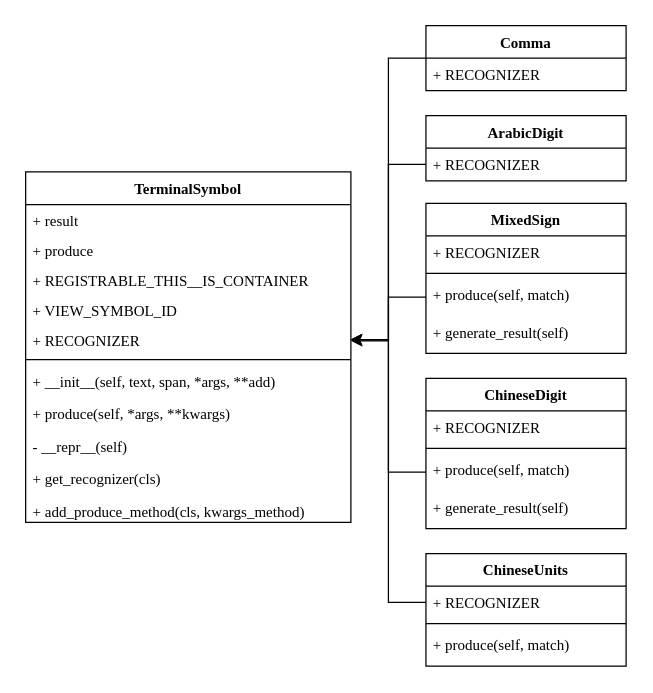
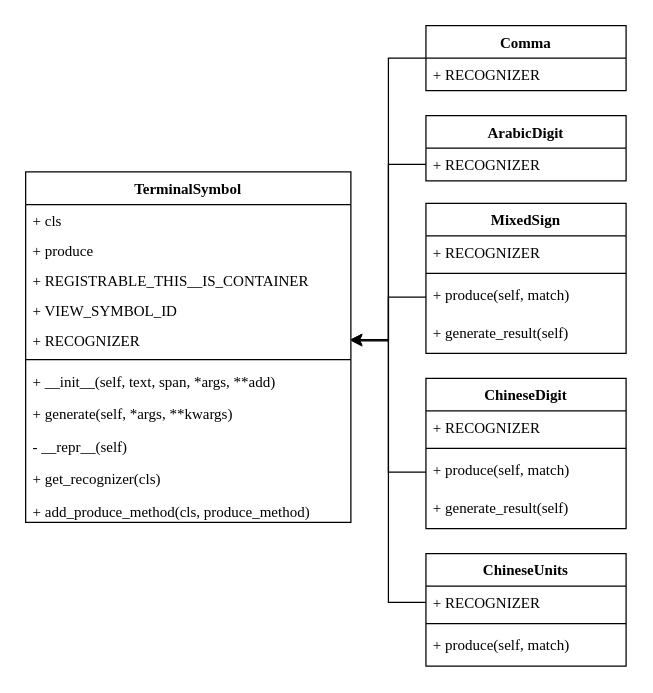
node "+ result": label "+ result" -> "+ cls"
node "+ produce(self, *args, **kwargs)": label "+ produce(self, *args, **kwargs)" -> "+ generate(self, *args, **kwargs)"
node "+ add_produce_method(cls, kwargs_method)": label "+ add_produce_method(cls, kwargs_method)" -> "+ add_produce_method(cls, produce_method)"
